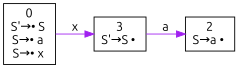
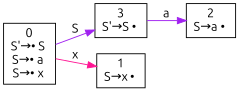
edge "0" -> "3": label "x" -> "S"
node "1": added
